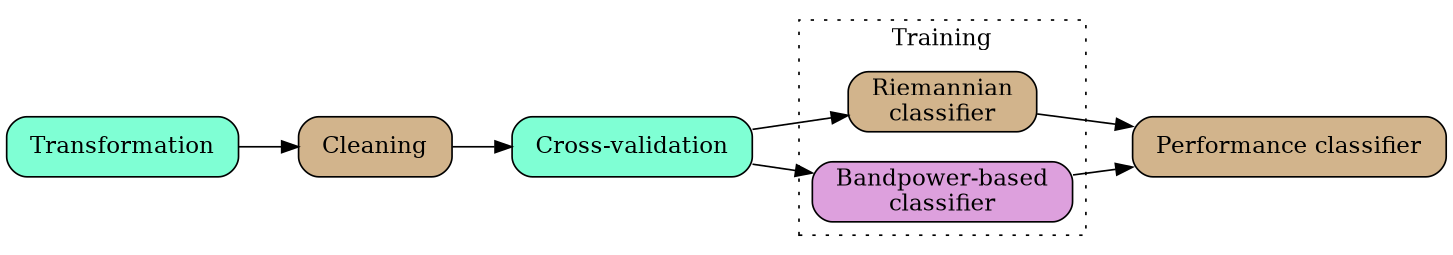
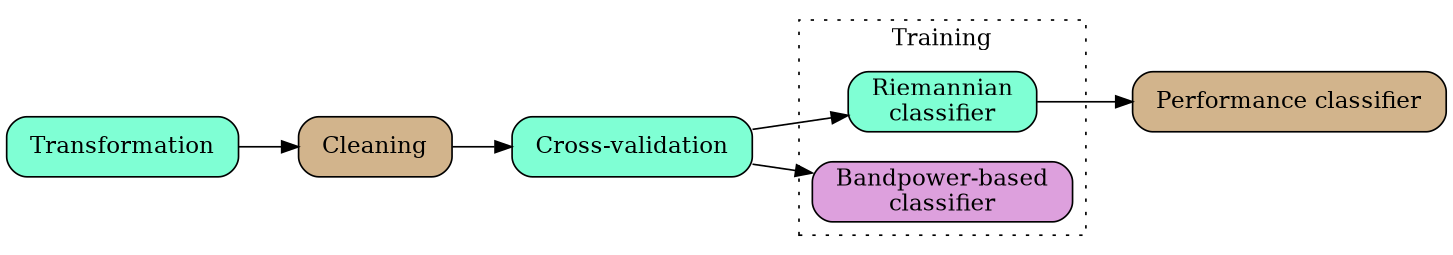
node "Riemannian classifier": fillcolor tan -> aquamarine
edge "Bandpower-based classifier" -> "Performance classifier": removed
